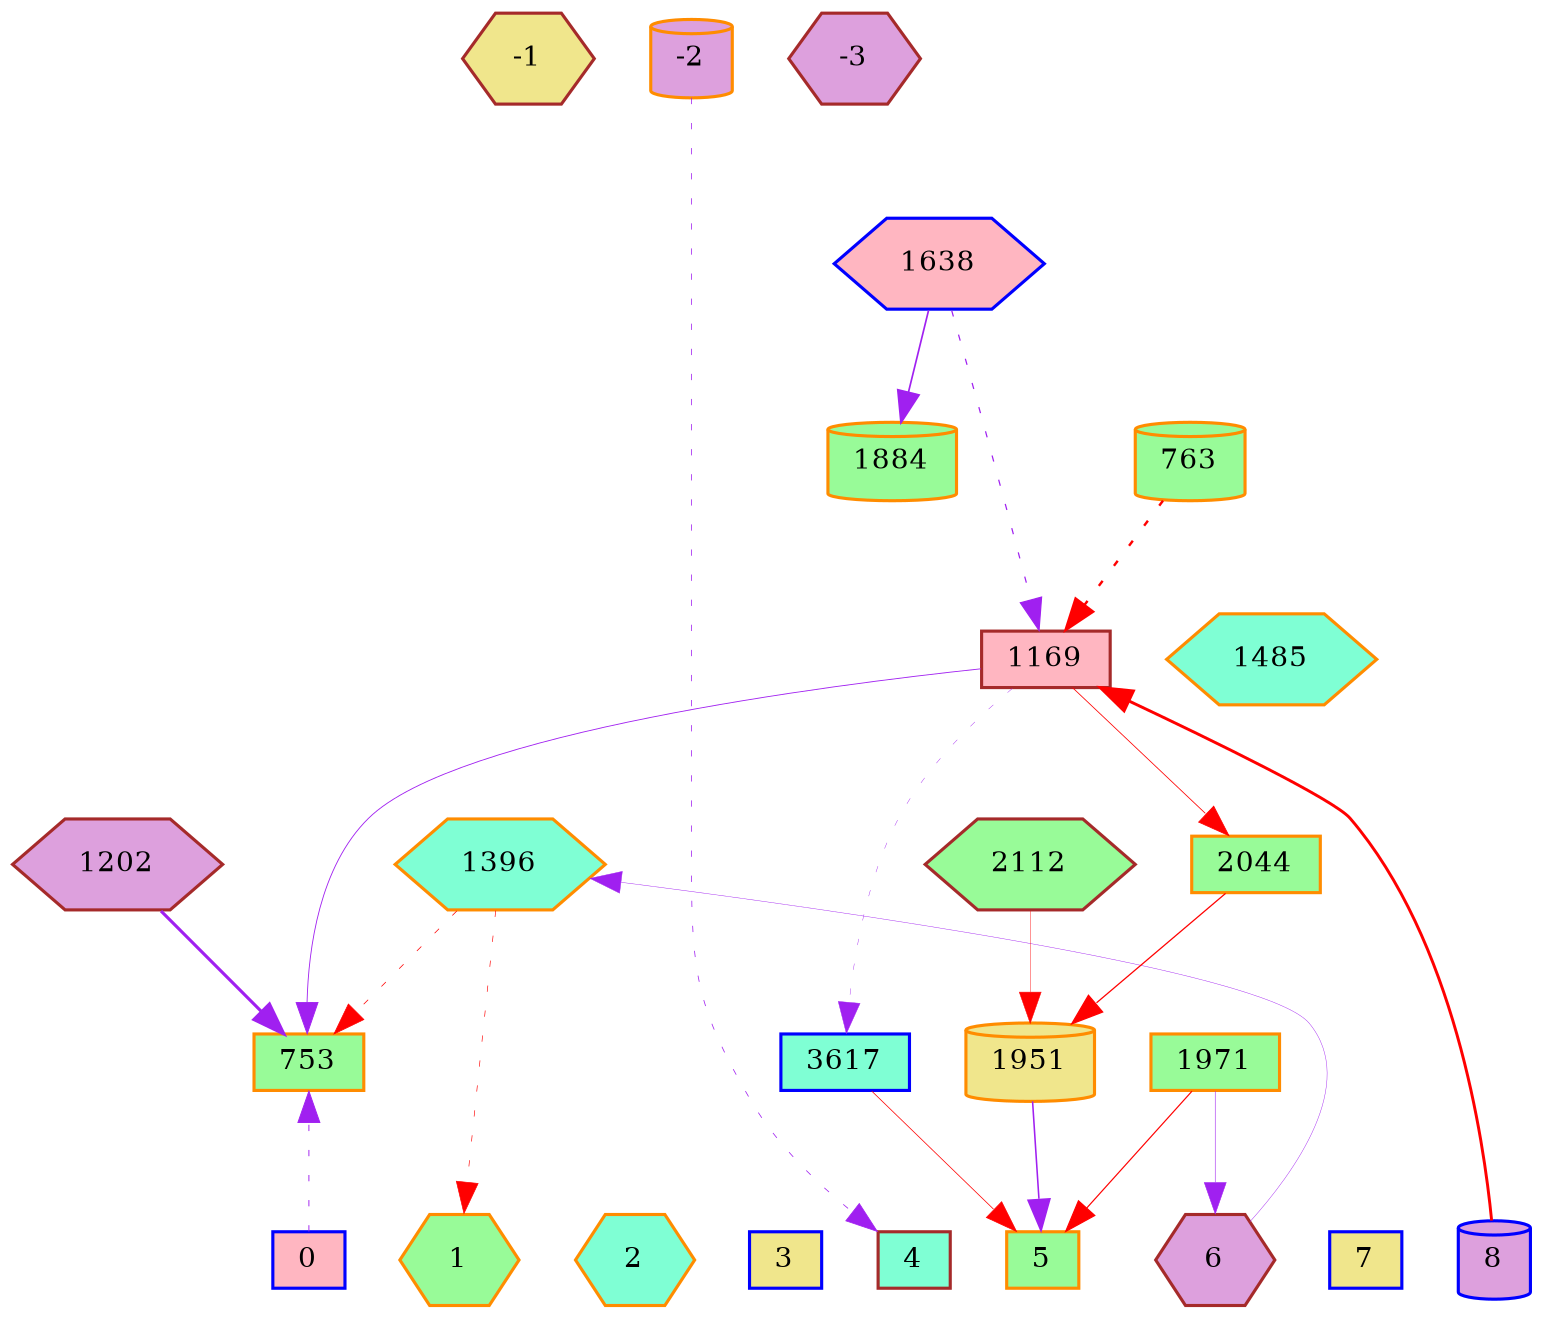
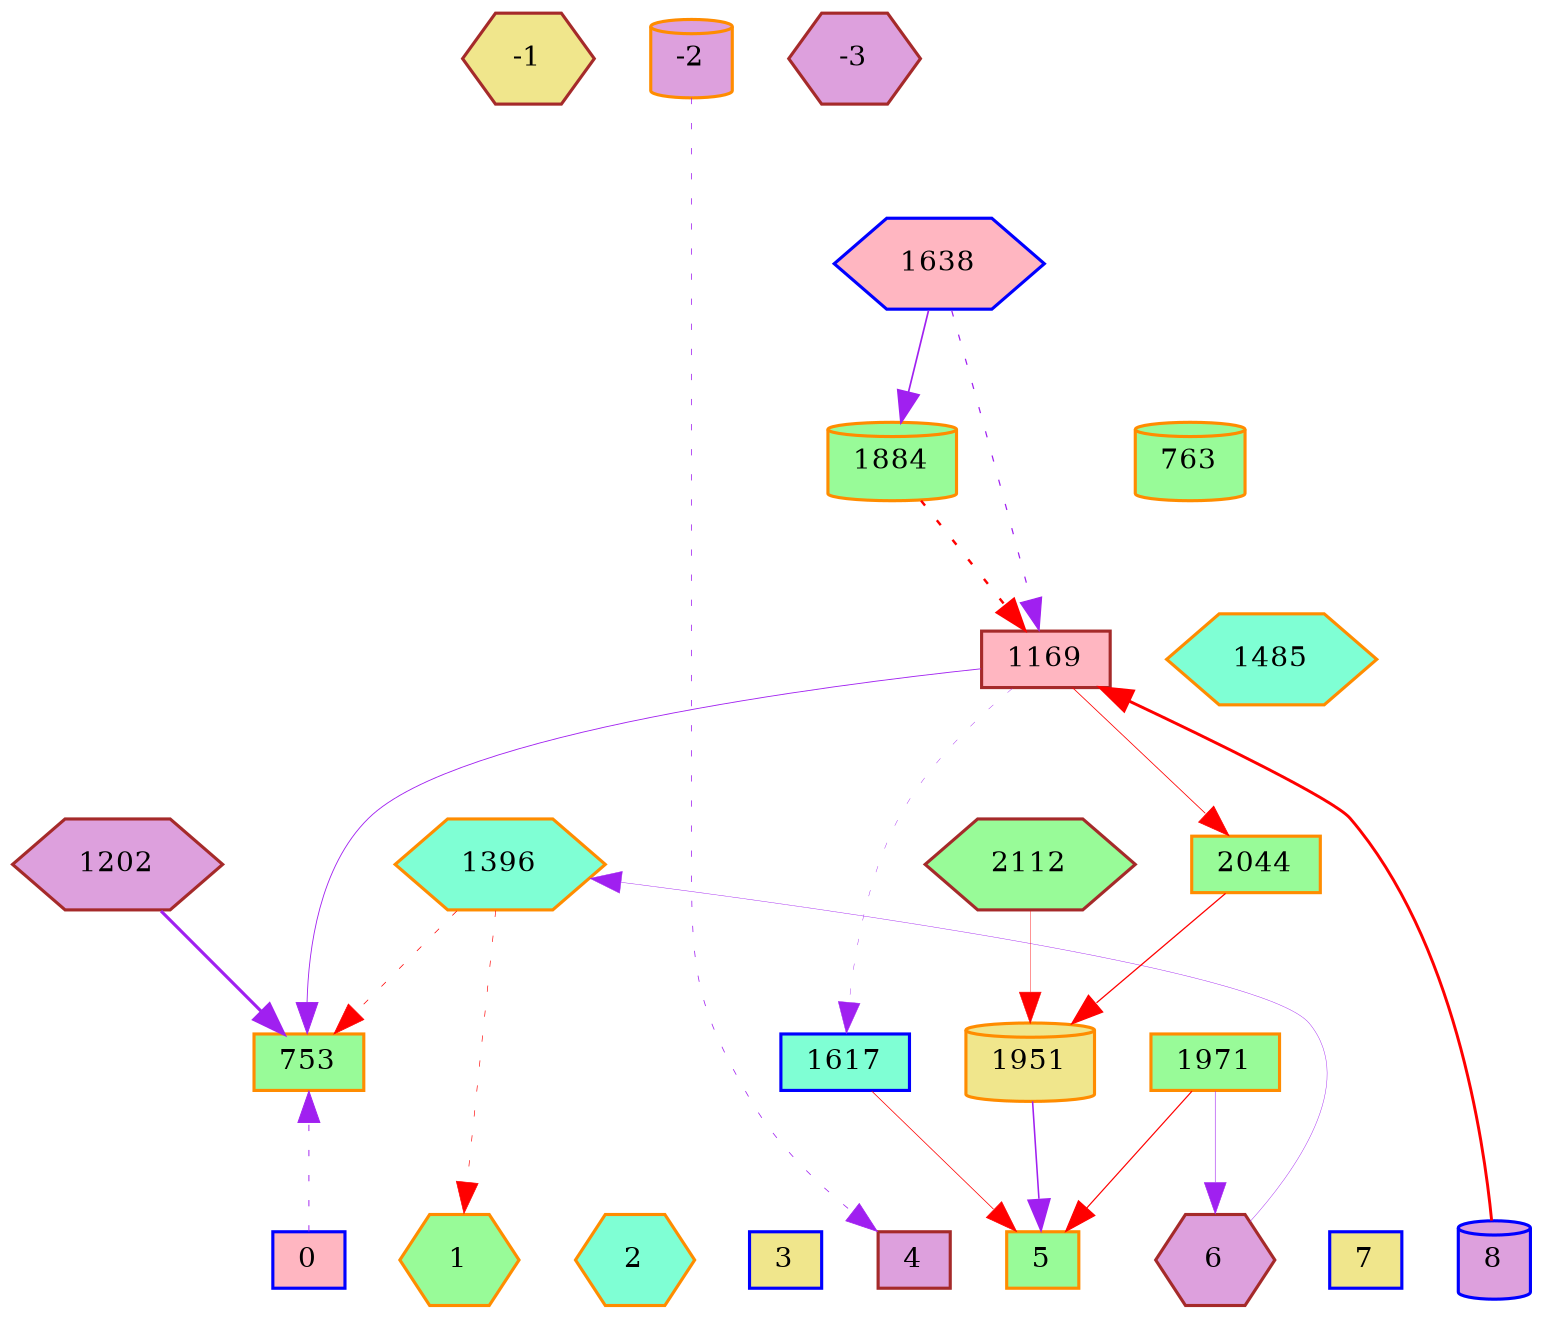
edge "763" -> "1169": now "1884" -> "1169"
node "3617": label "3617" -> "1617"
node "4": fillcolor aquamarine -> plum
